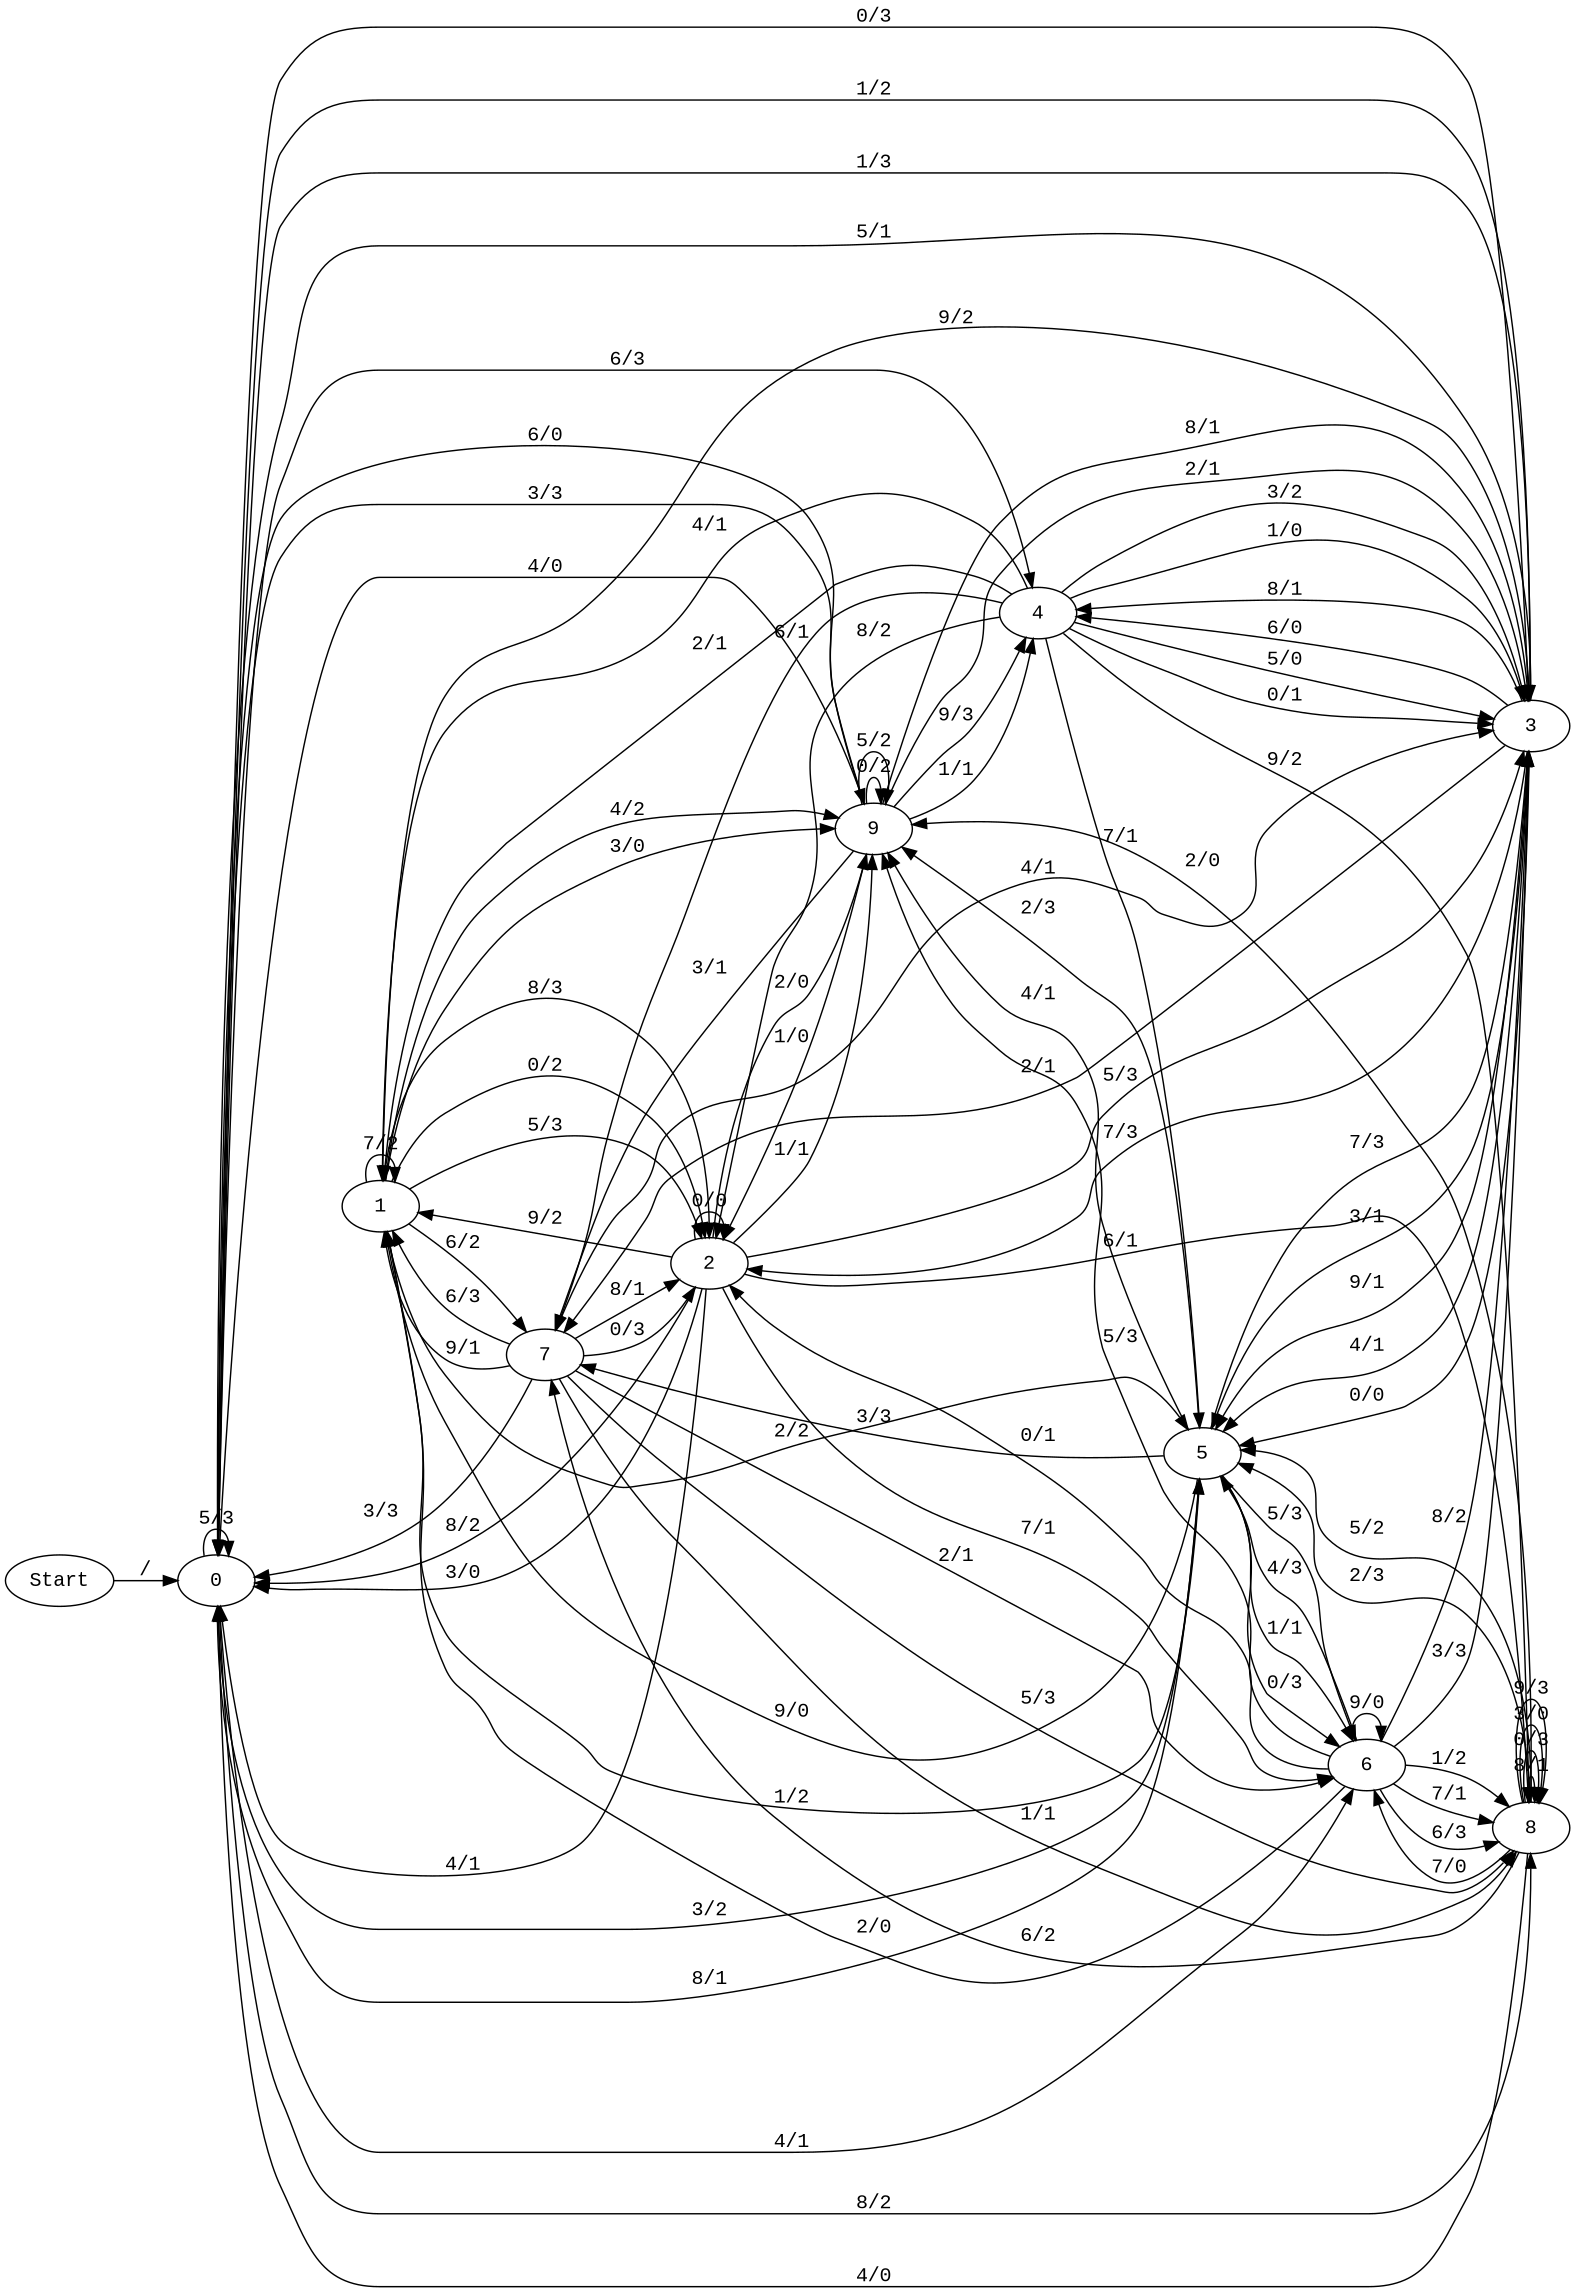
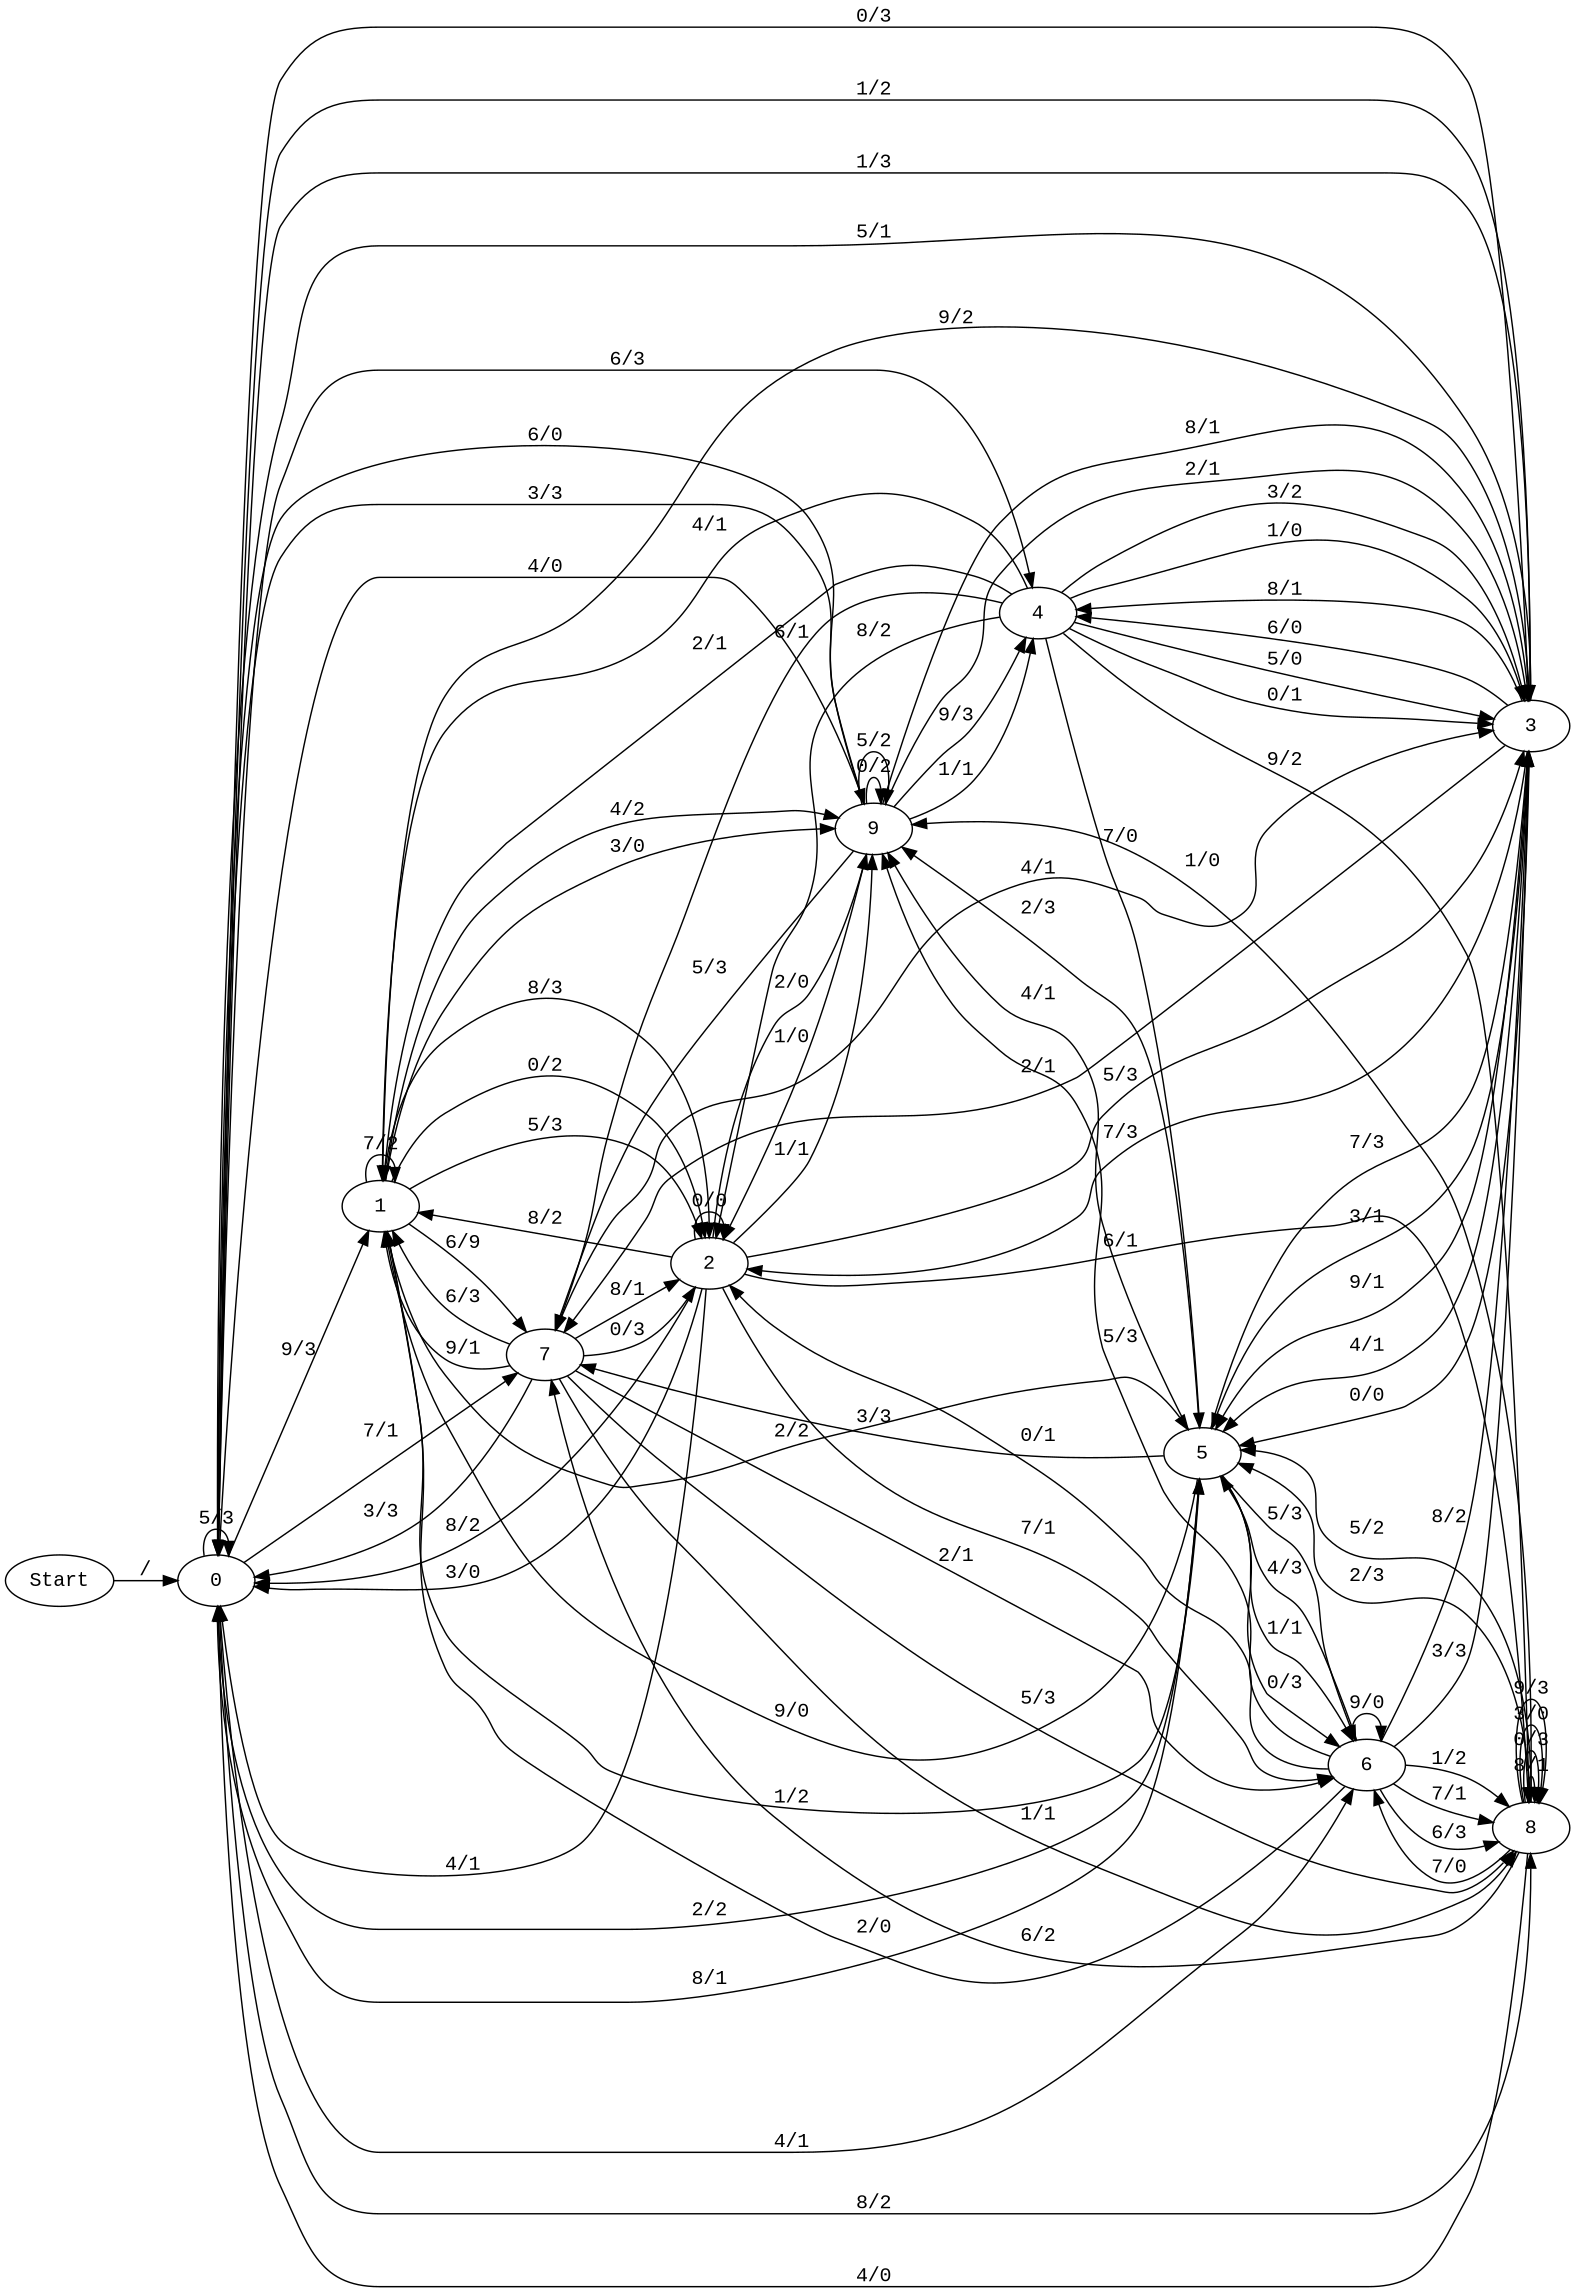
edge "4" -> "5": label "7/1" -> "7/0"
edge "8" -> "9": label "2/0" -> "1/0"
edge "9" -> "7": label "3/1" -> "5/3"
edge "2" -> "1": label "9/2" -> "8/2"
edge "1" -> "7": label "6/2" -> "6/9"
edge "0" -> "1": added, label "9/3"
edge "0" -> "7": added, label "7/1"
edge "0" -> "5": label "3/2" -> "2/2"
